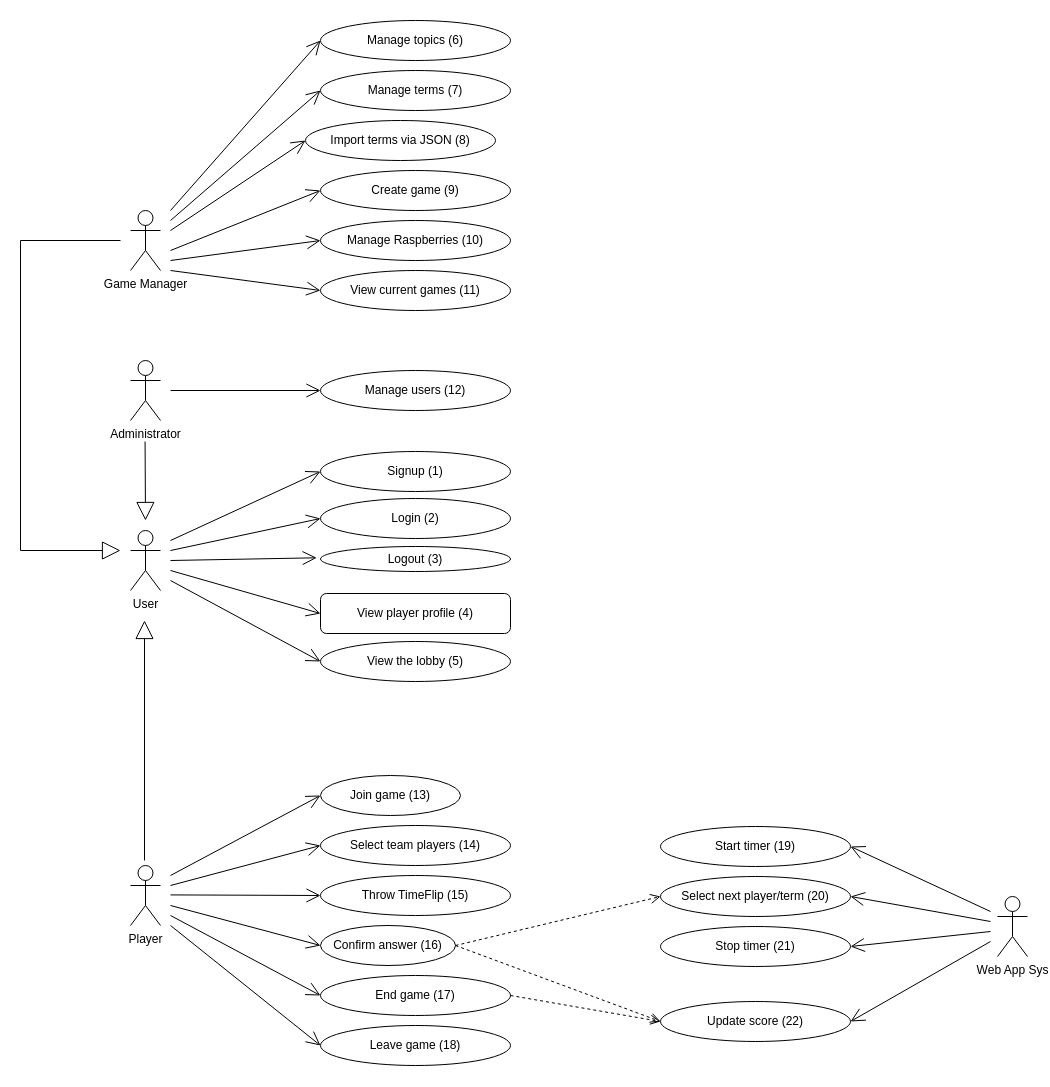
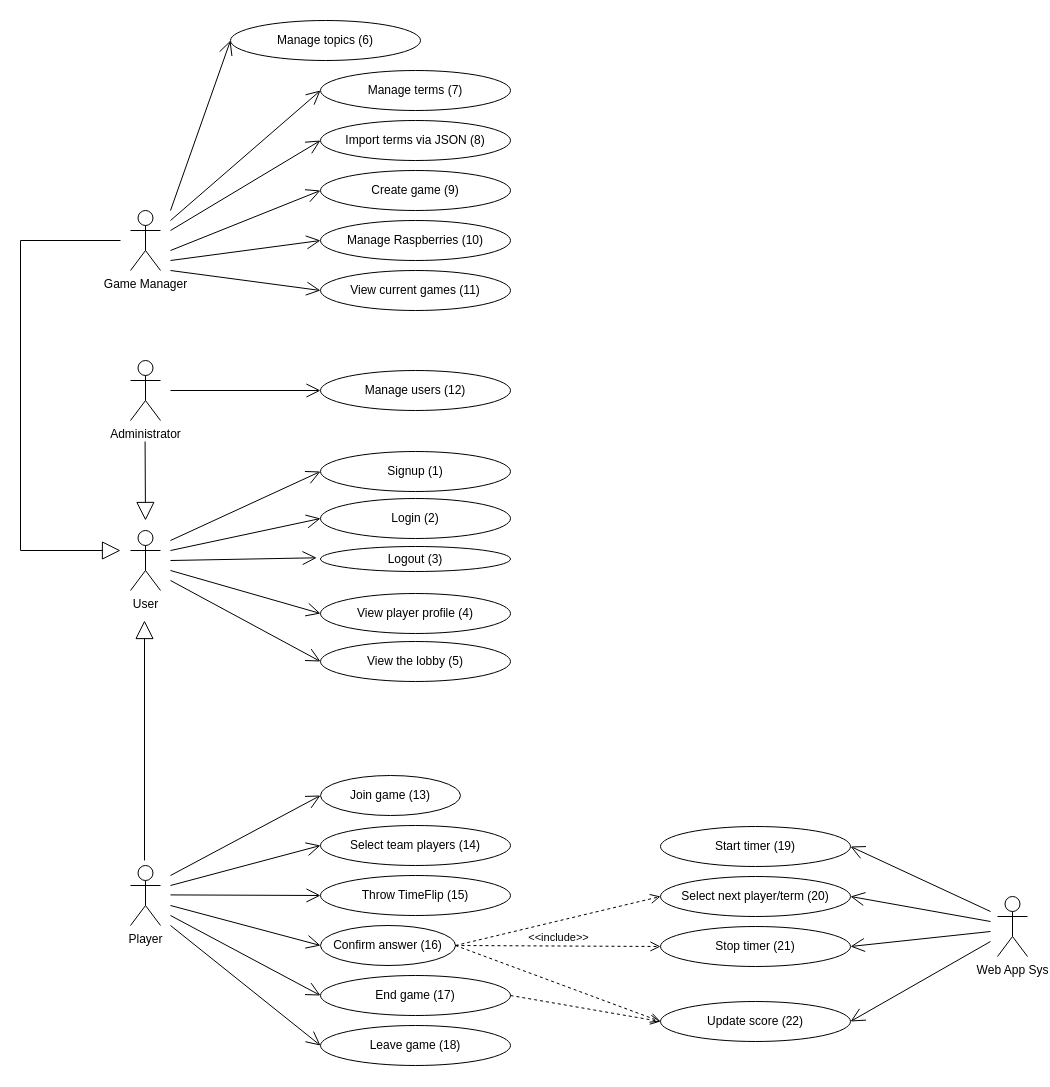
node "Manage topics (6)": moved (416, 41) -> (326, 41)
node "Import terms via JSON (8)": moved (401, 141) -> (416, 141)
node "View player profile (4)": shape rounded rectangle -> ellipse
edge "Confirm answer (16)" -> "Stop timer (21)": added, label "<<include>>"
